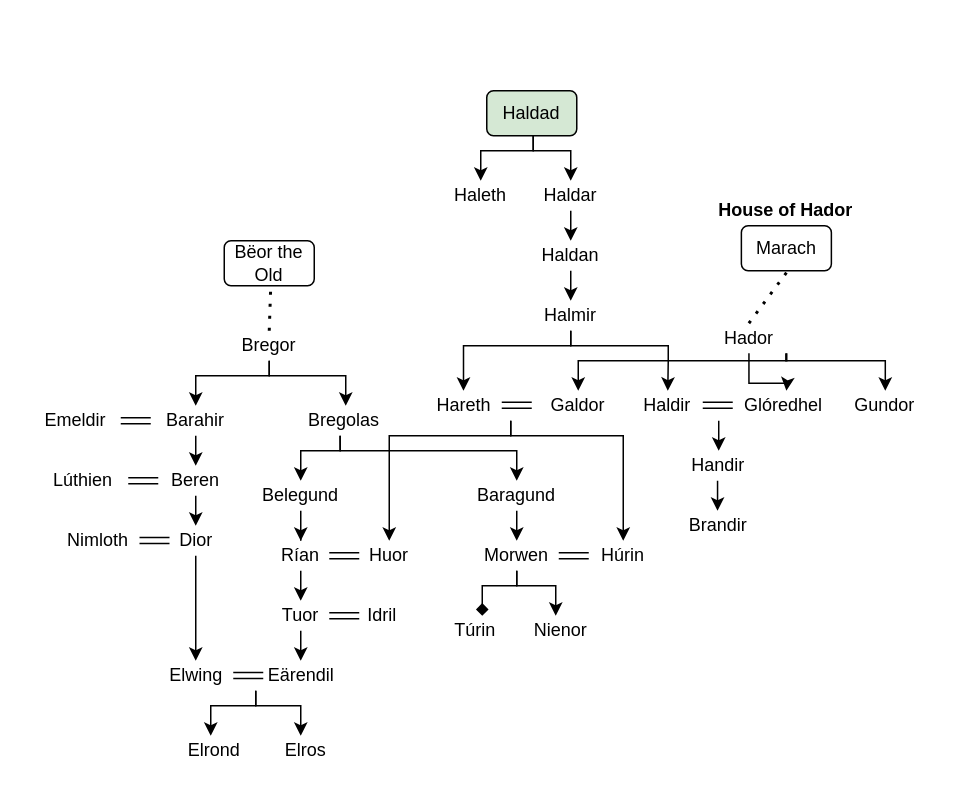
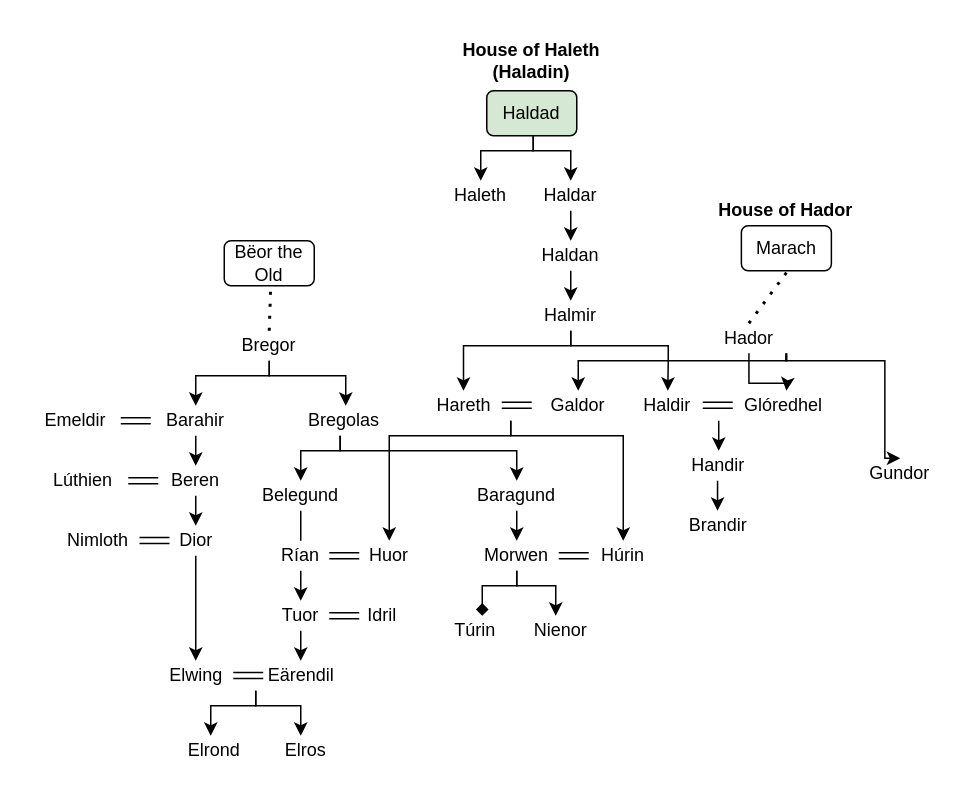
node "House of Haleth (Haladin)": added
node "Gundor": moved (885, 406) -> (900, 473)
edge "Belegund" -> "Rían": arrowhead classic -> none
